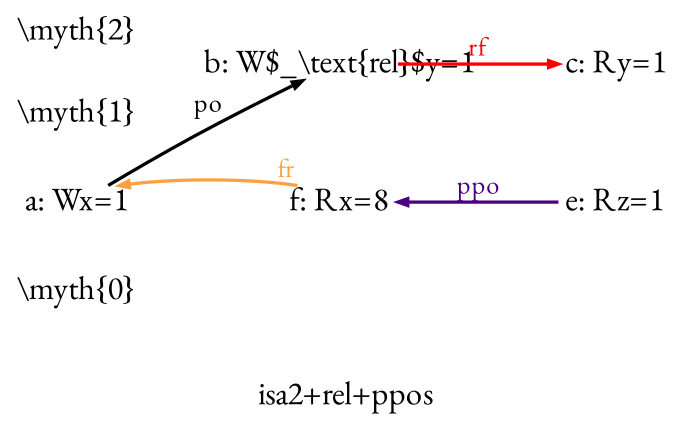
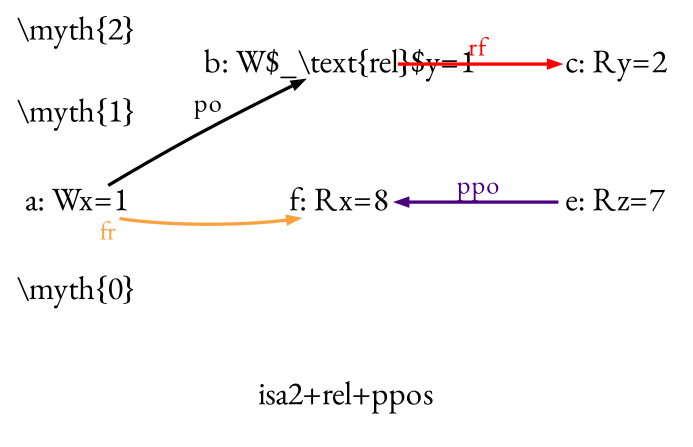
node "c: Ry=1": label "c: Ry=1" -> "c: Ry=2"
edge "f: Rx=8" -> "a: Wx=1": reversed
node "e: Rz=1": label "e: Rz=1" -> "e: Rz=7"
